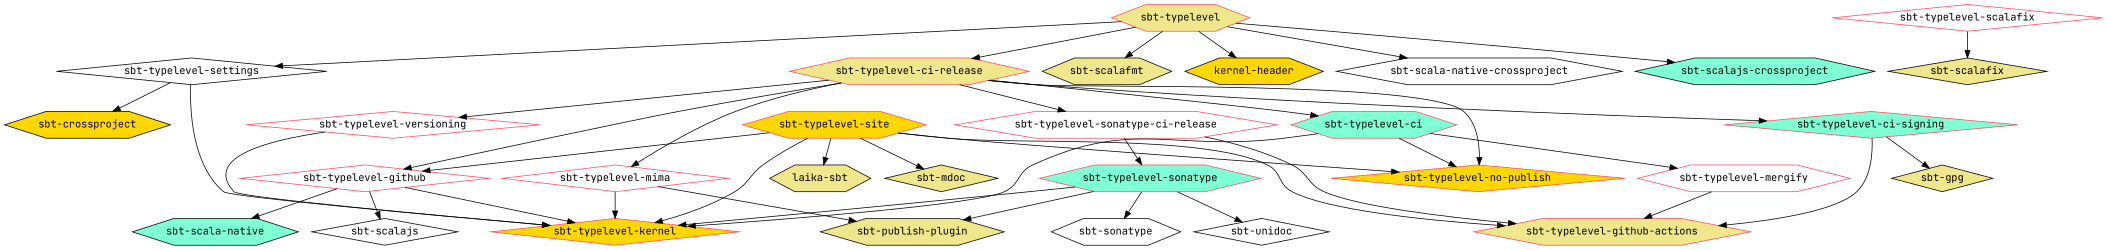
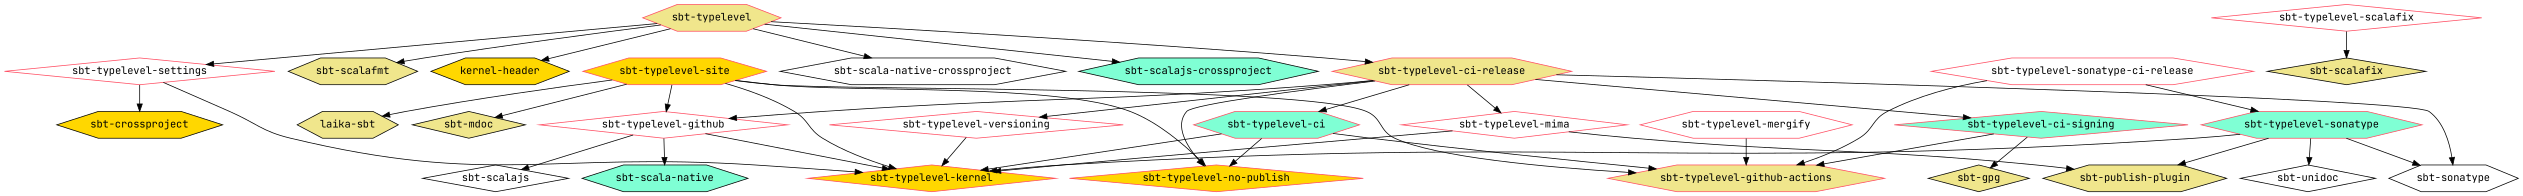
node "sbt-typelevel-settings": color black -> #ff4c61
edge "sbt-typelevel-ci-release" -> "sbt-typelevel-sonatype-ci-release": now "sbt-typelevel-ci-release" -> "sbt-sonatype"
edge "sbt-typelevel-ci" -> "sbt-typelevel-mergify": now "sbt-typelevel-ci" -> "sbt-typelevel-github-actions"
